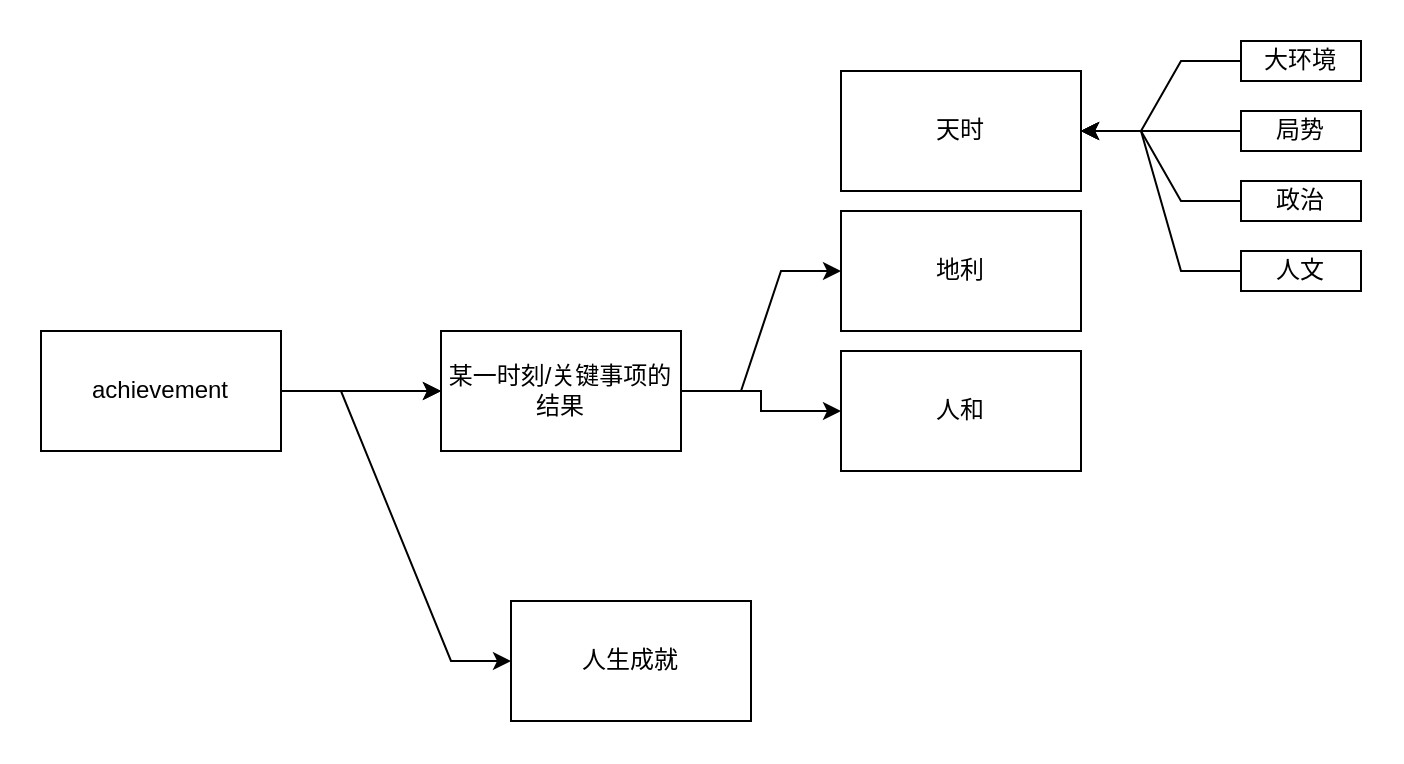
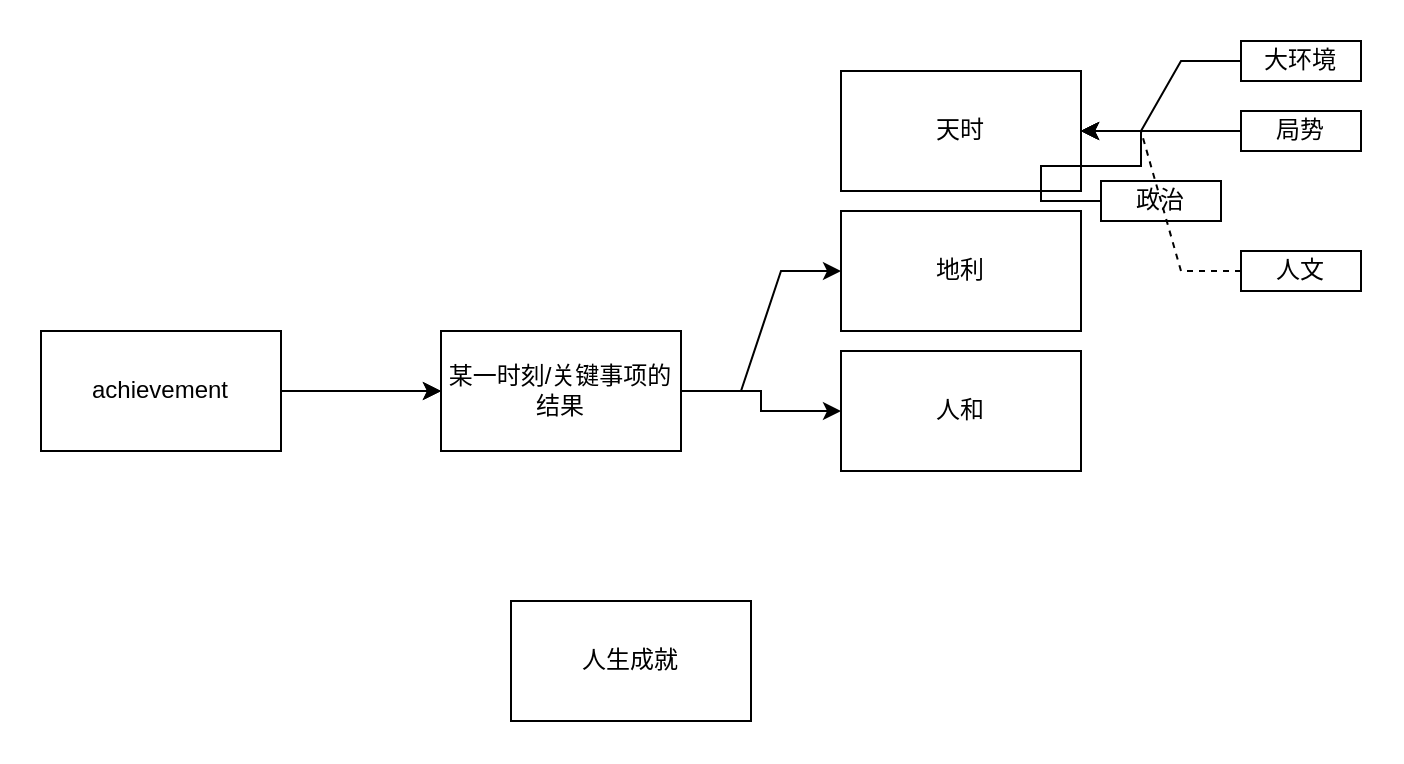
node "政治": moved (1301, 201) -> (1161, 201)
edge "人文" -> "天时": style solid -> dashed
edge "achievement" -> "人生成就": removed
